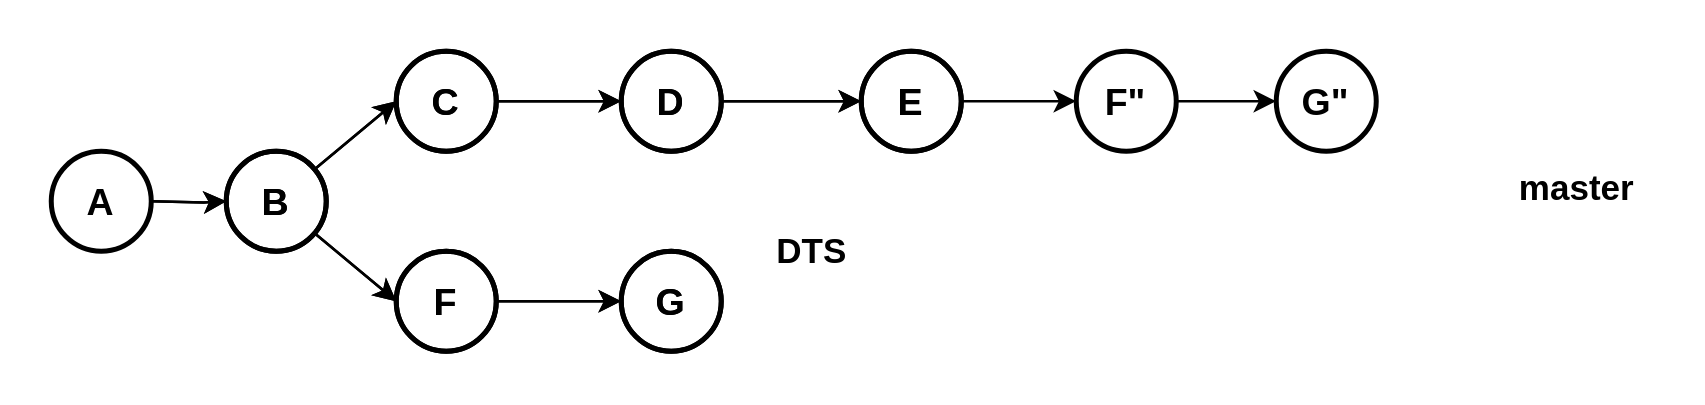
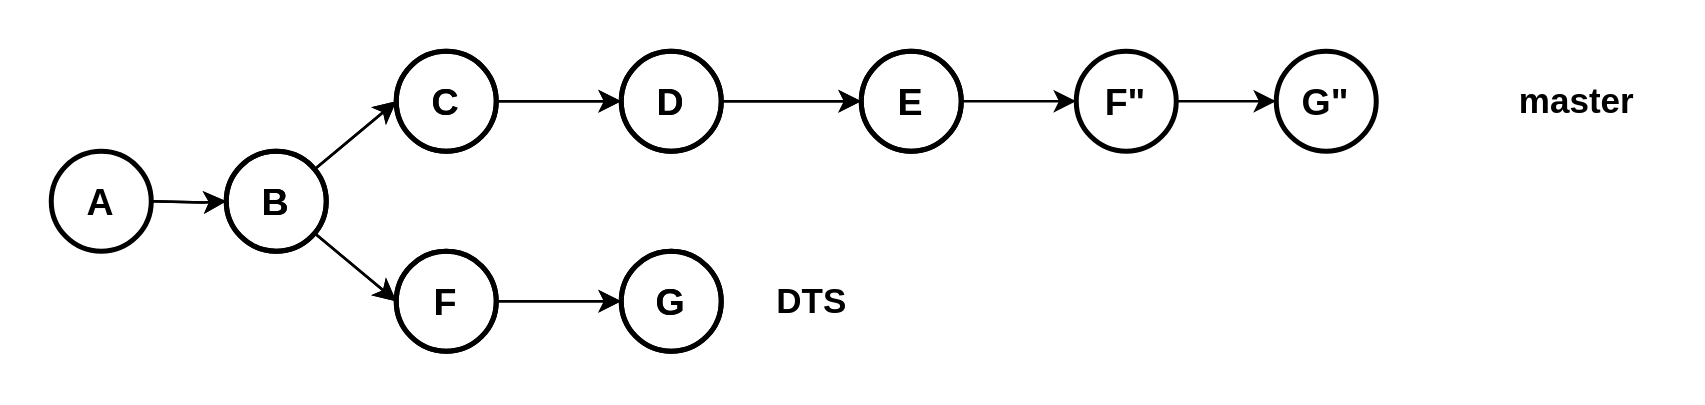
node "master": moved (1576, 189) -> (1576, 101)
node "DTS": moved (811, 251) -> (811, 301)
